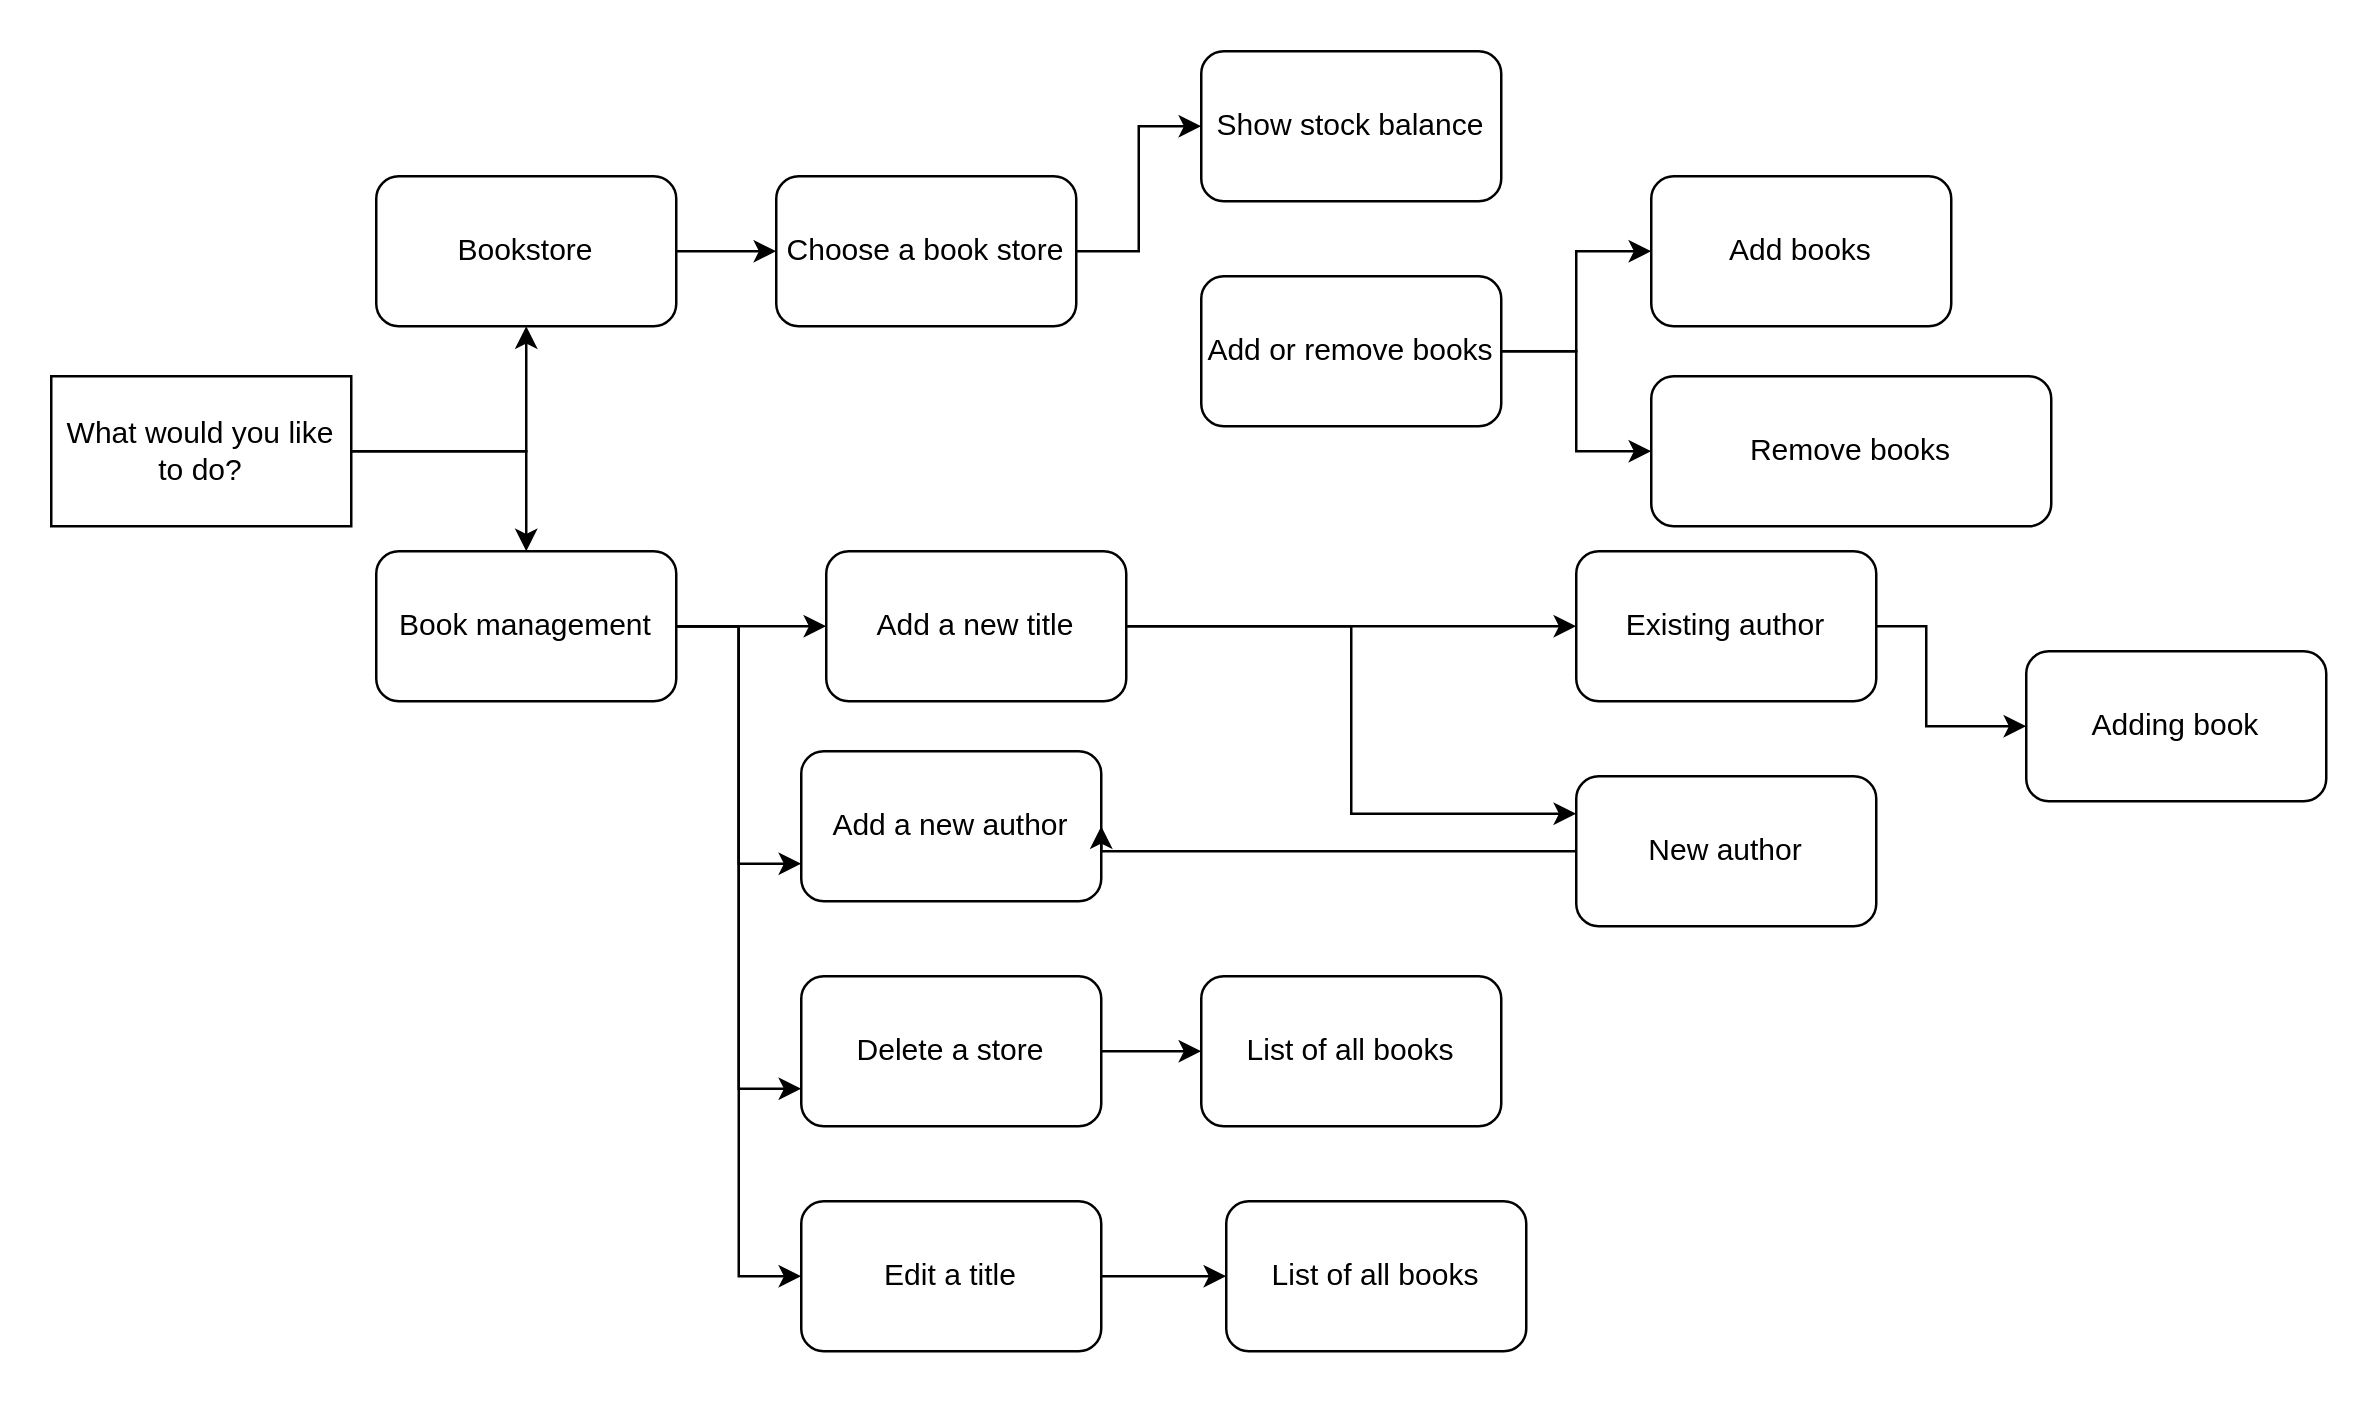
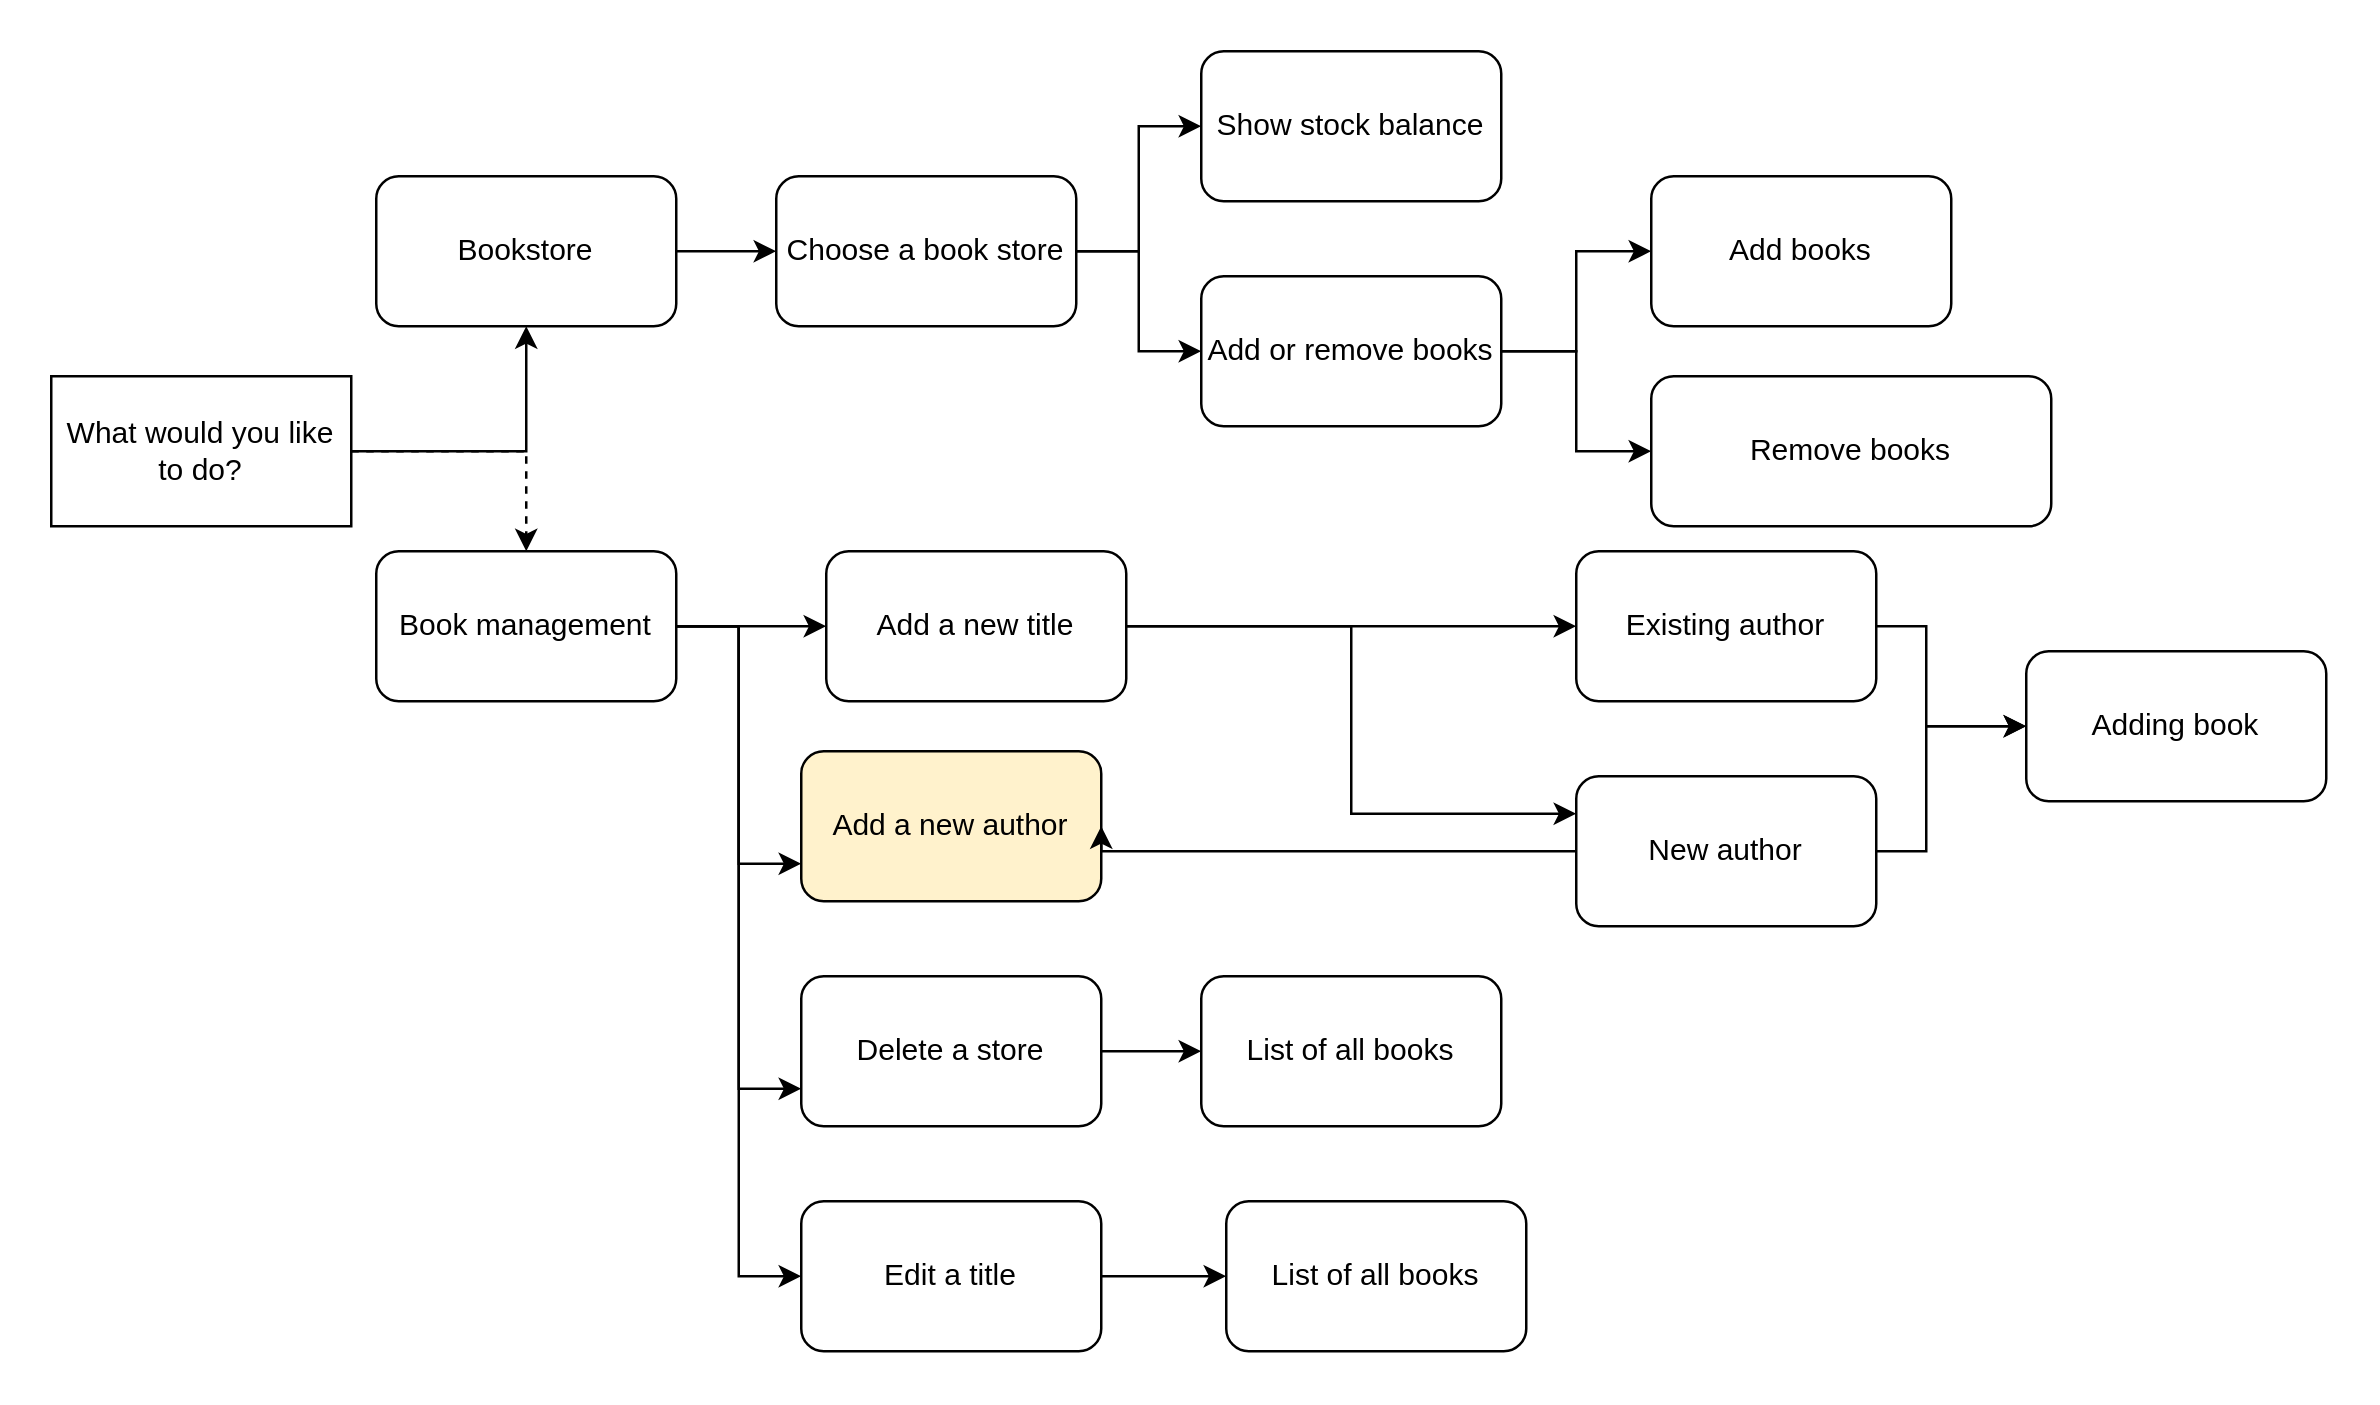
edge "Choose a book store" -> "Add or remove books": added
edge "What would you like to do?" -> "Book management": style solid -> dashed
edge "New author" -> "Adding book": added
node "Add a new author": fillcolor #ffffff -> #fff2cc
